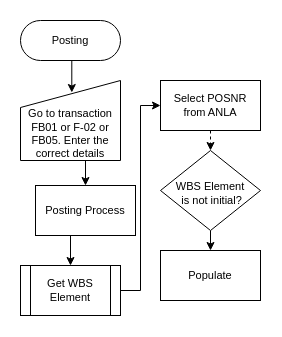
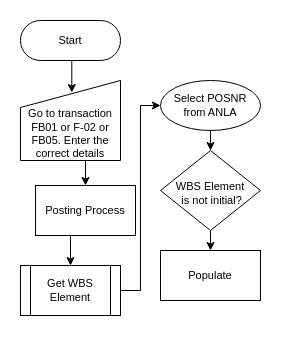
node "Posting": label "Posting" -> "Start"
node "Select POSNR from ANLA": shape rectangle -> ellipse
edge "Select POSNR from ANLA" -> "WBS Element is not initial?": style dashed -> solid
